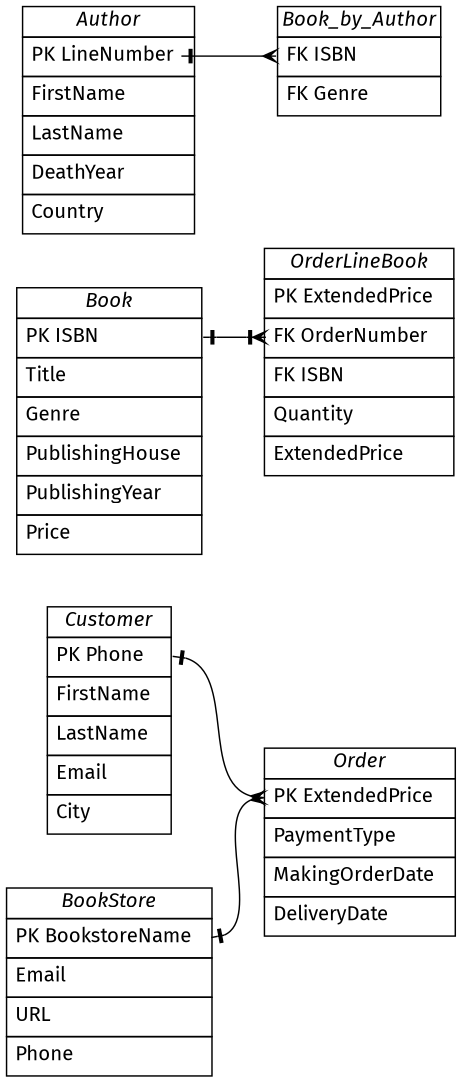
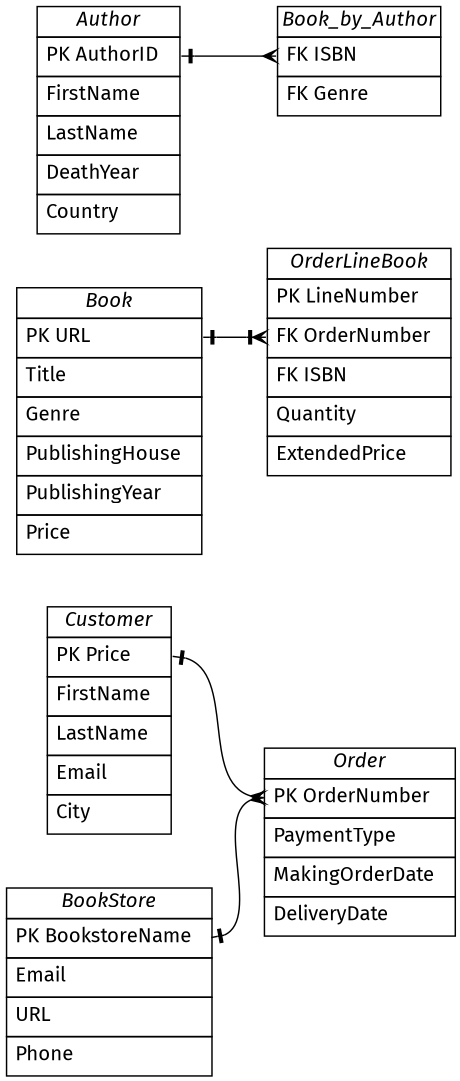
node "Author": text "PK LineNumber" -> "PK AuthorID"
node "OrderLineBook": text "PK ExtendedPrice" -> "PK LineNumber"
node "Book": text "PK ISBN" -> "PK URL"
node "Customer": text "PK Phone" -> "PK Price"
node "Order": text "PK ExtendedPrice" -> "PK OrderNumber"
